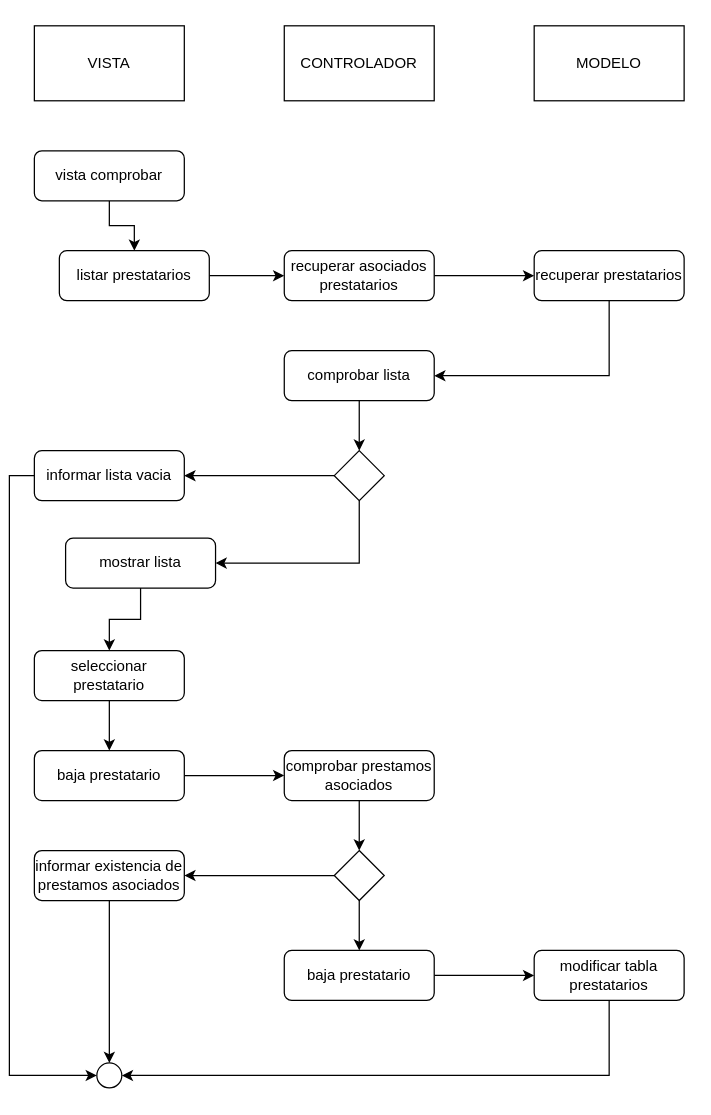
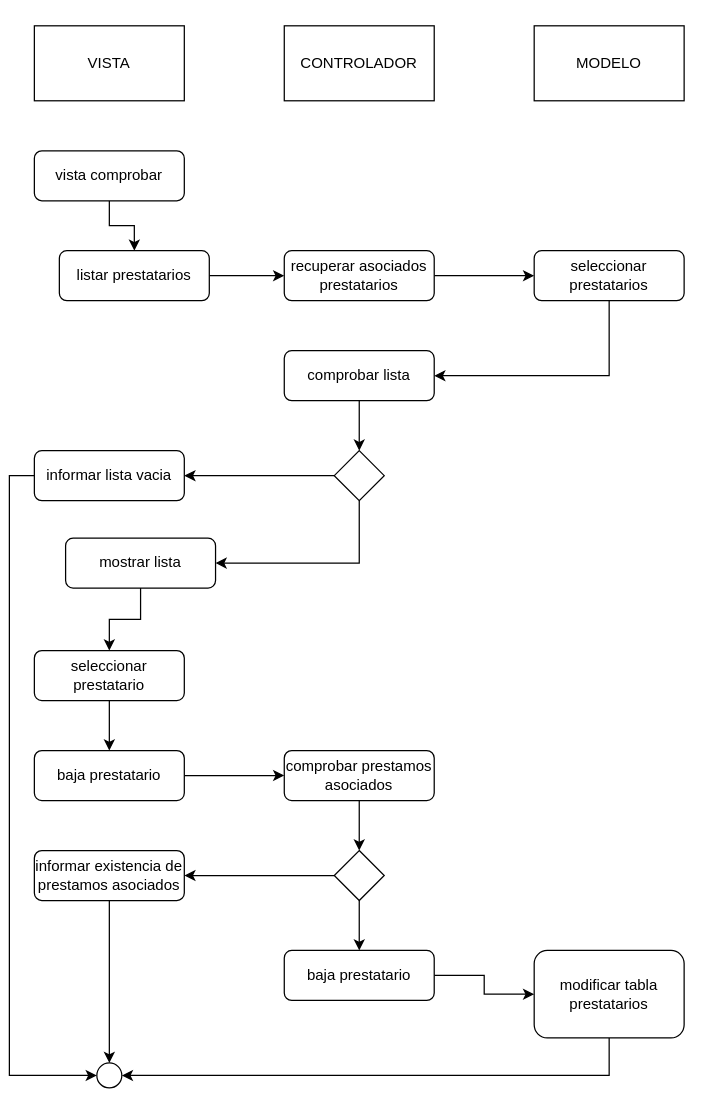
node "recuperar prestatarios": label "recuperar prestatarios" -> "seleccionar prestatarios"
node "modificar tabla prestatarios": size 150x50 -> 150x88
